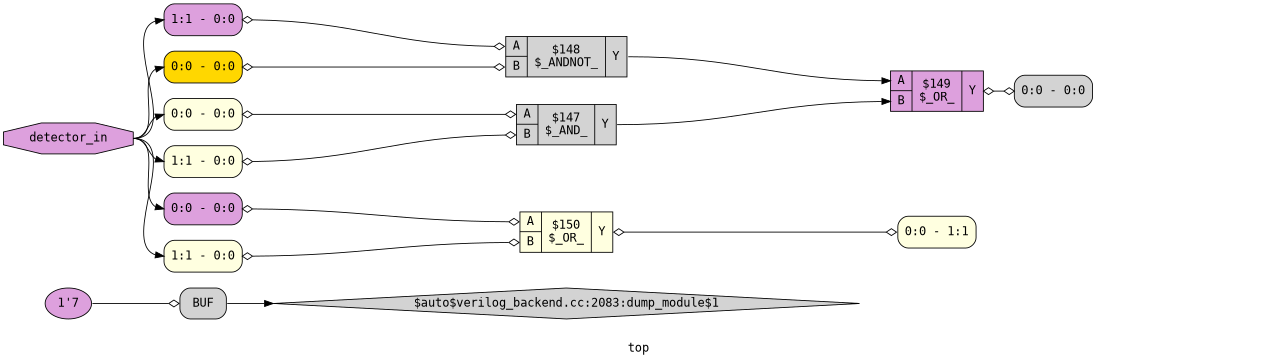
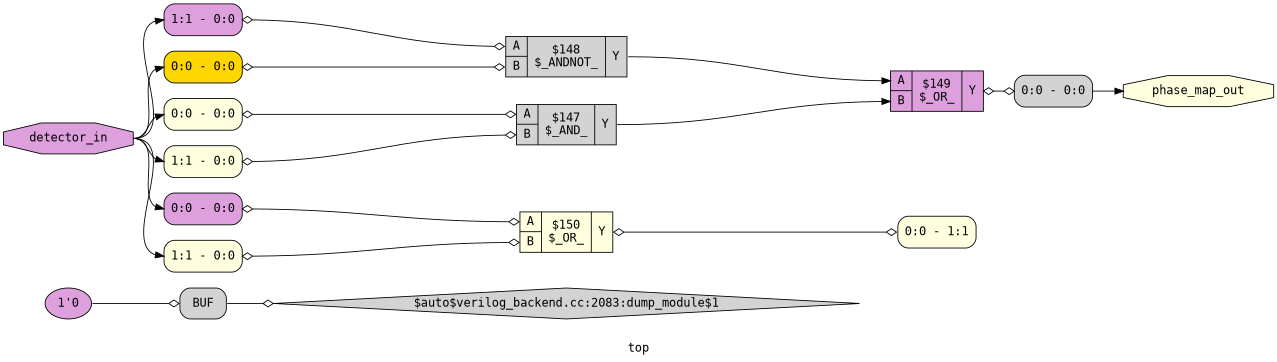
node "phase_map_out": added
node "1'7": label "1'7" -> "1'0"
edge "BUF" -> "$auto$verilog_backend.cc:2083:dump_module$1": arrowhead normal -> odiamond
